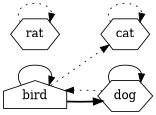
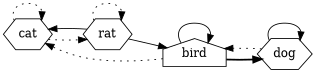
edge "rat" -> "cat": added
edge "cat" -> "rat": added
edge "rat" -> "bird": added
